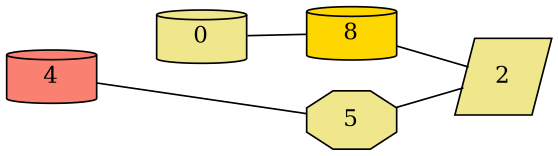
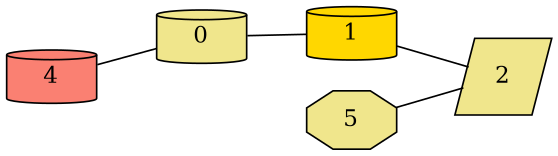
node "8": label "8" -> "1"
edge "4" -- "5": now "4" -- "0"
